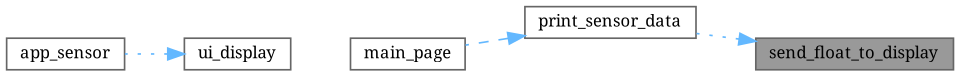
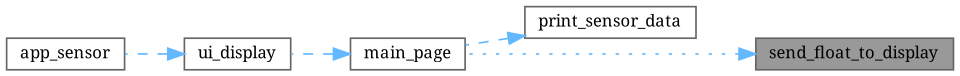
edge "print_sensor_data" -> "send_float_to_display": now "main_page" -> "send_float_to_display"
edge "app_sensor" -> "ui_display": style dotted -> dashed
edge "ui_display" -> "main_page": added
